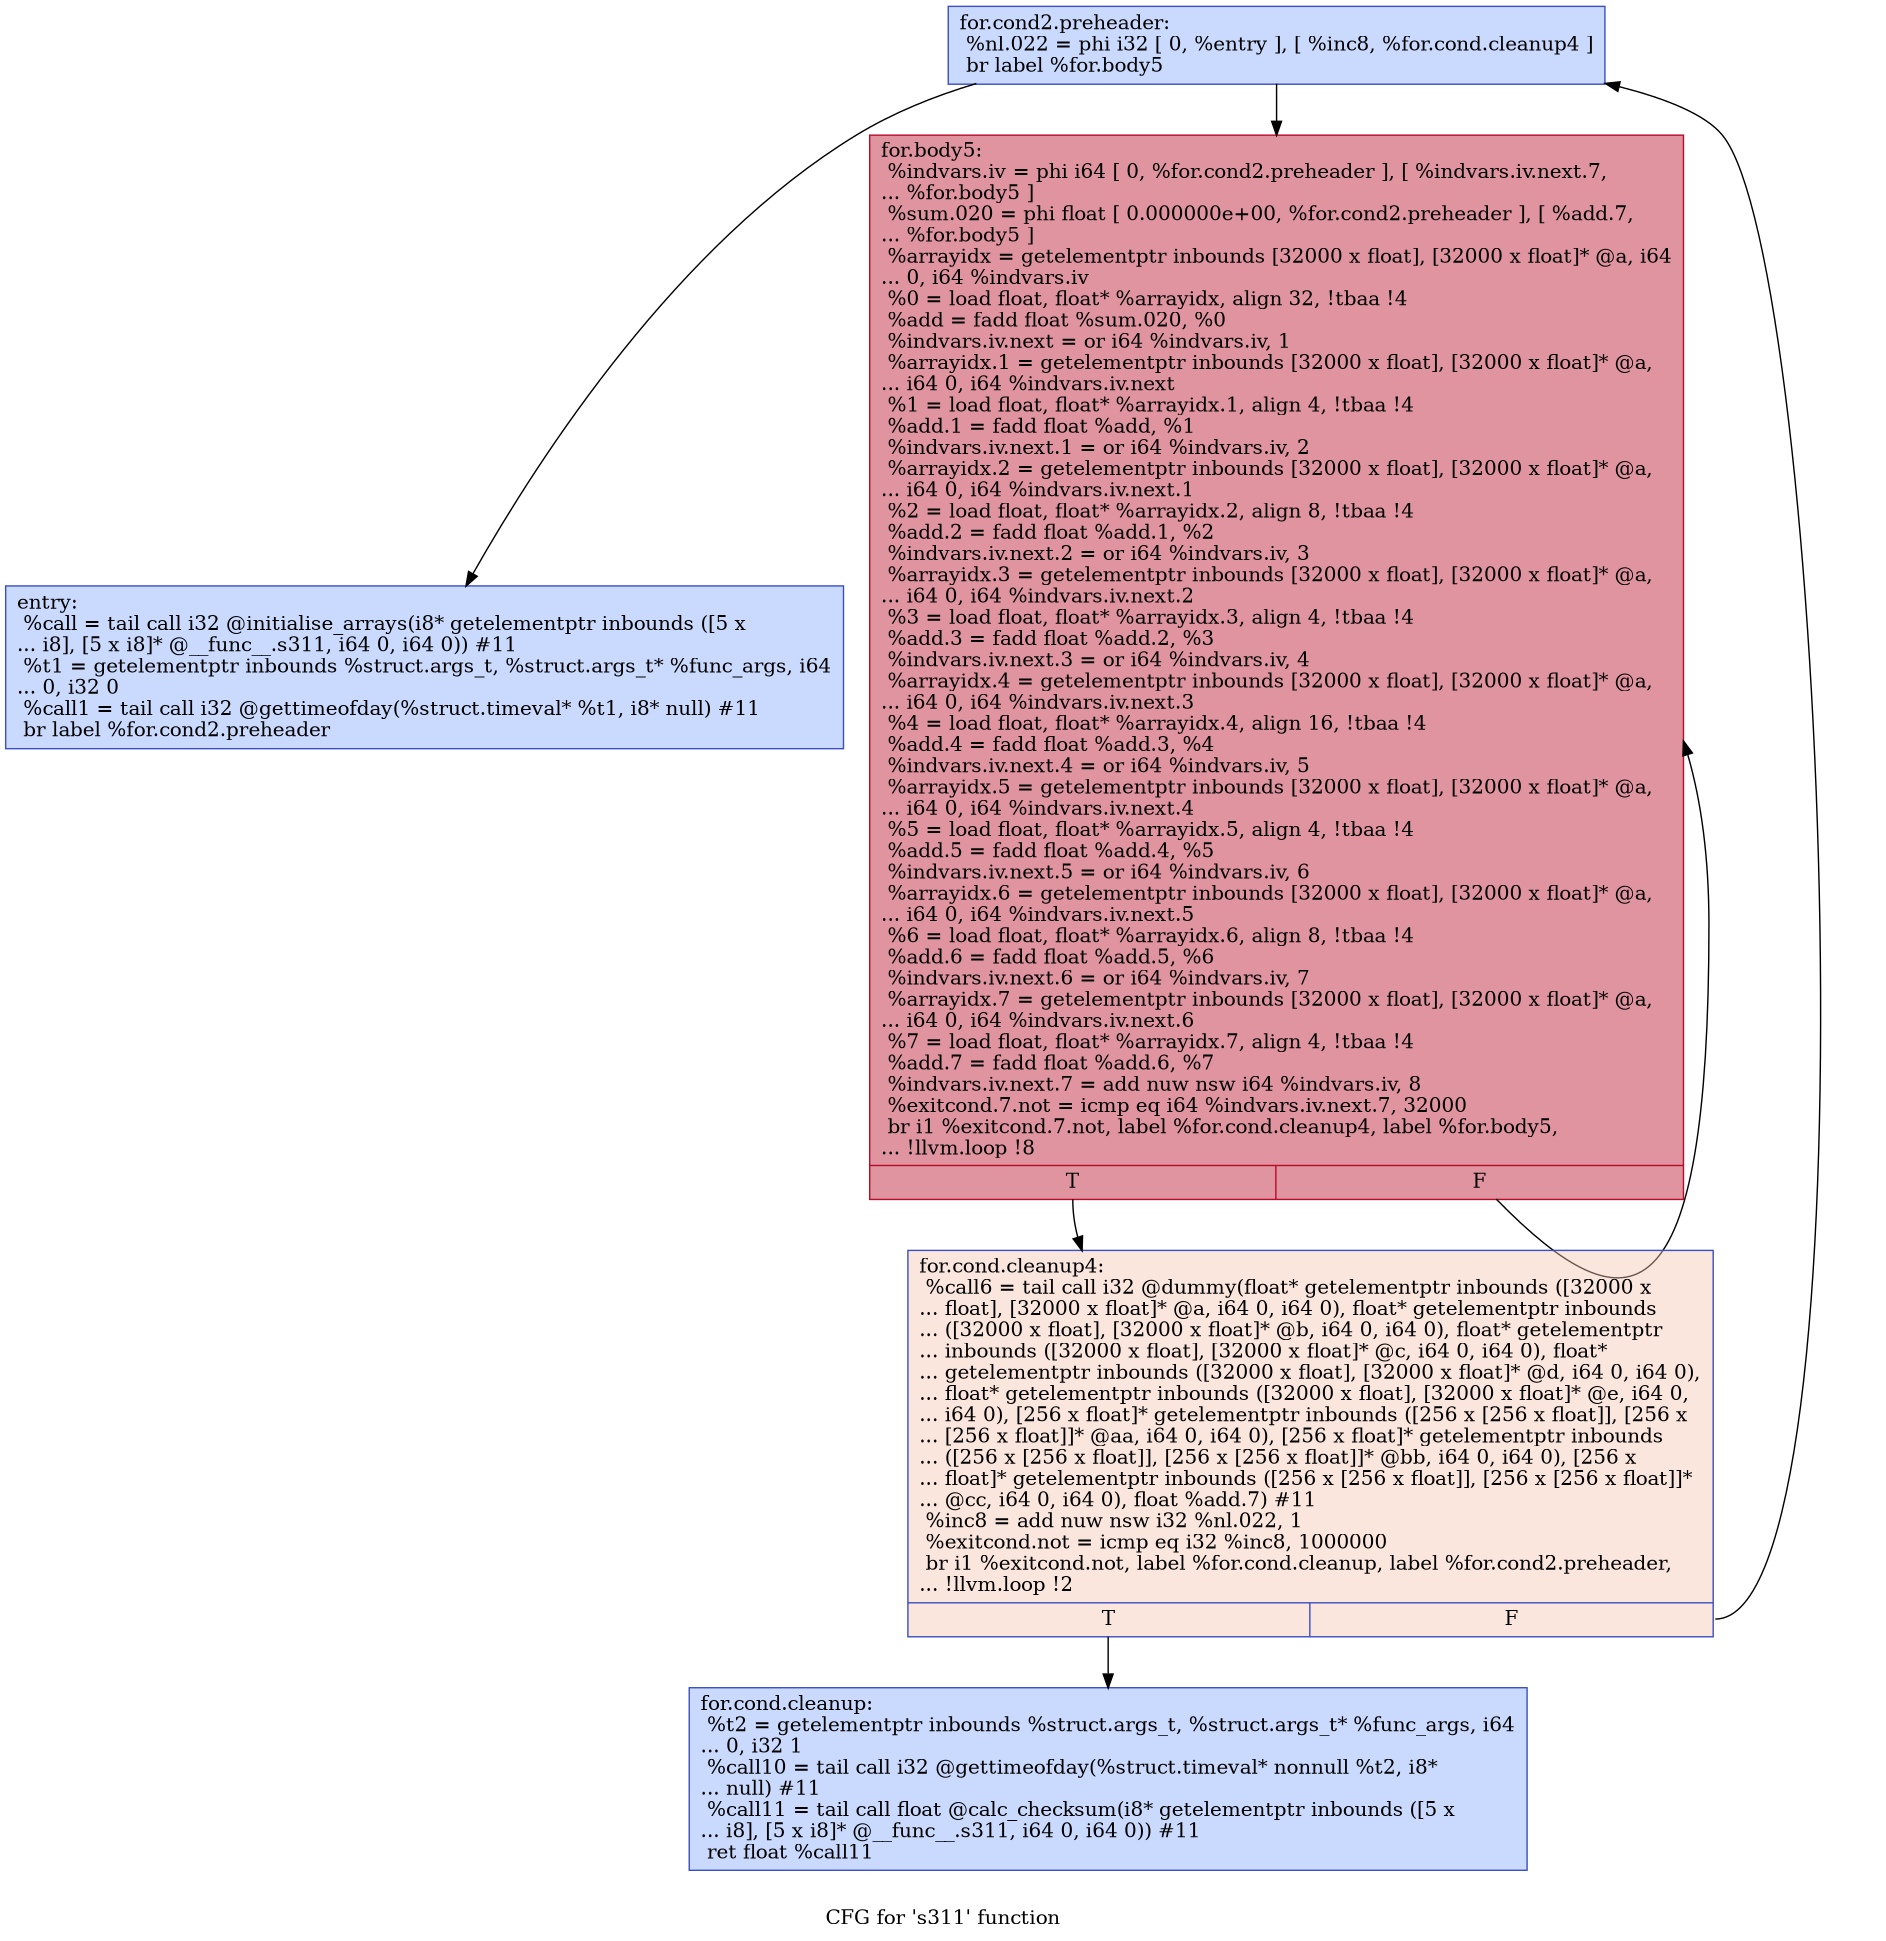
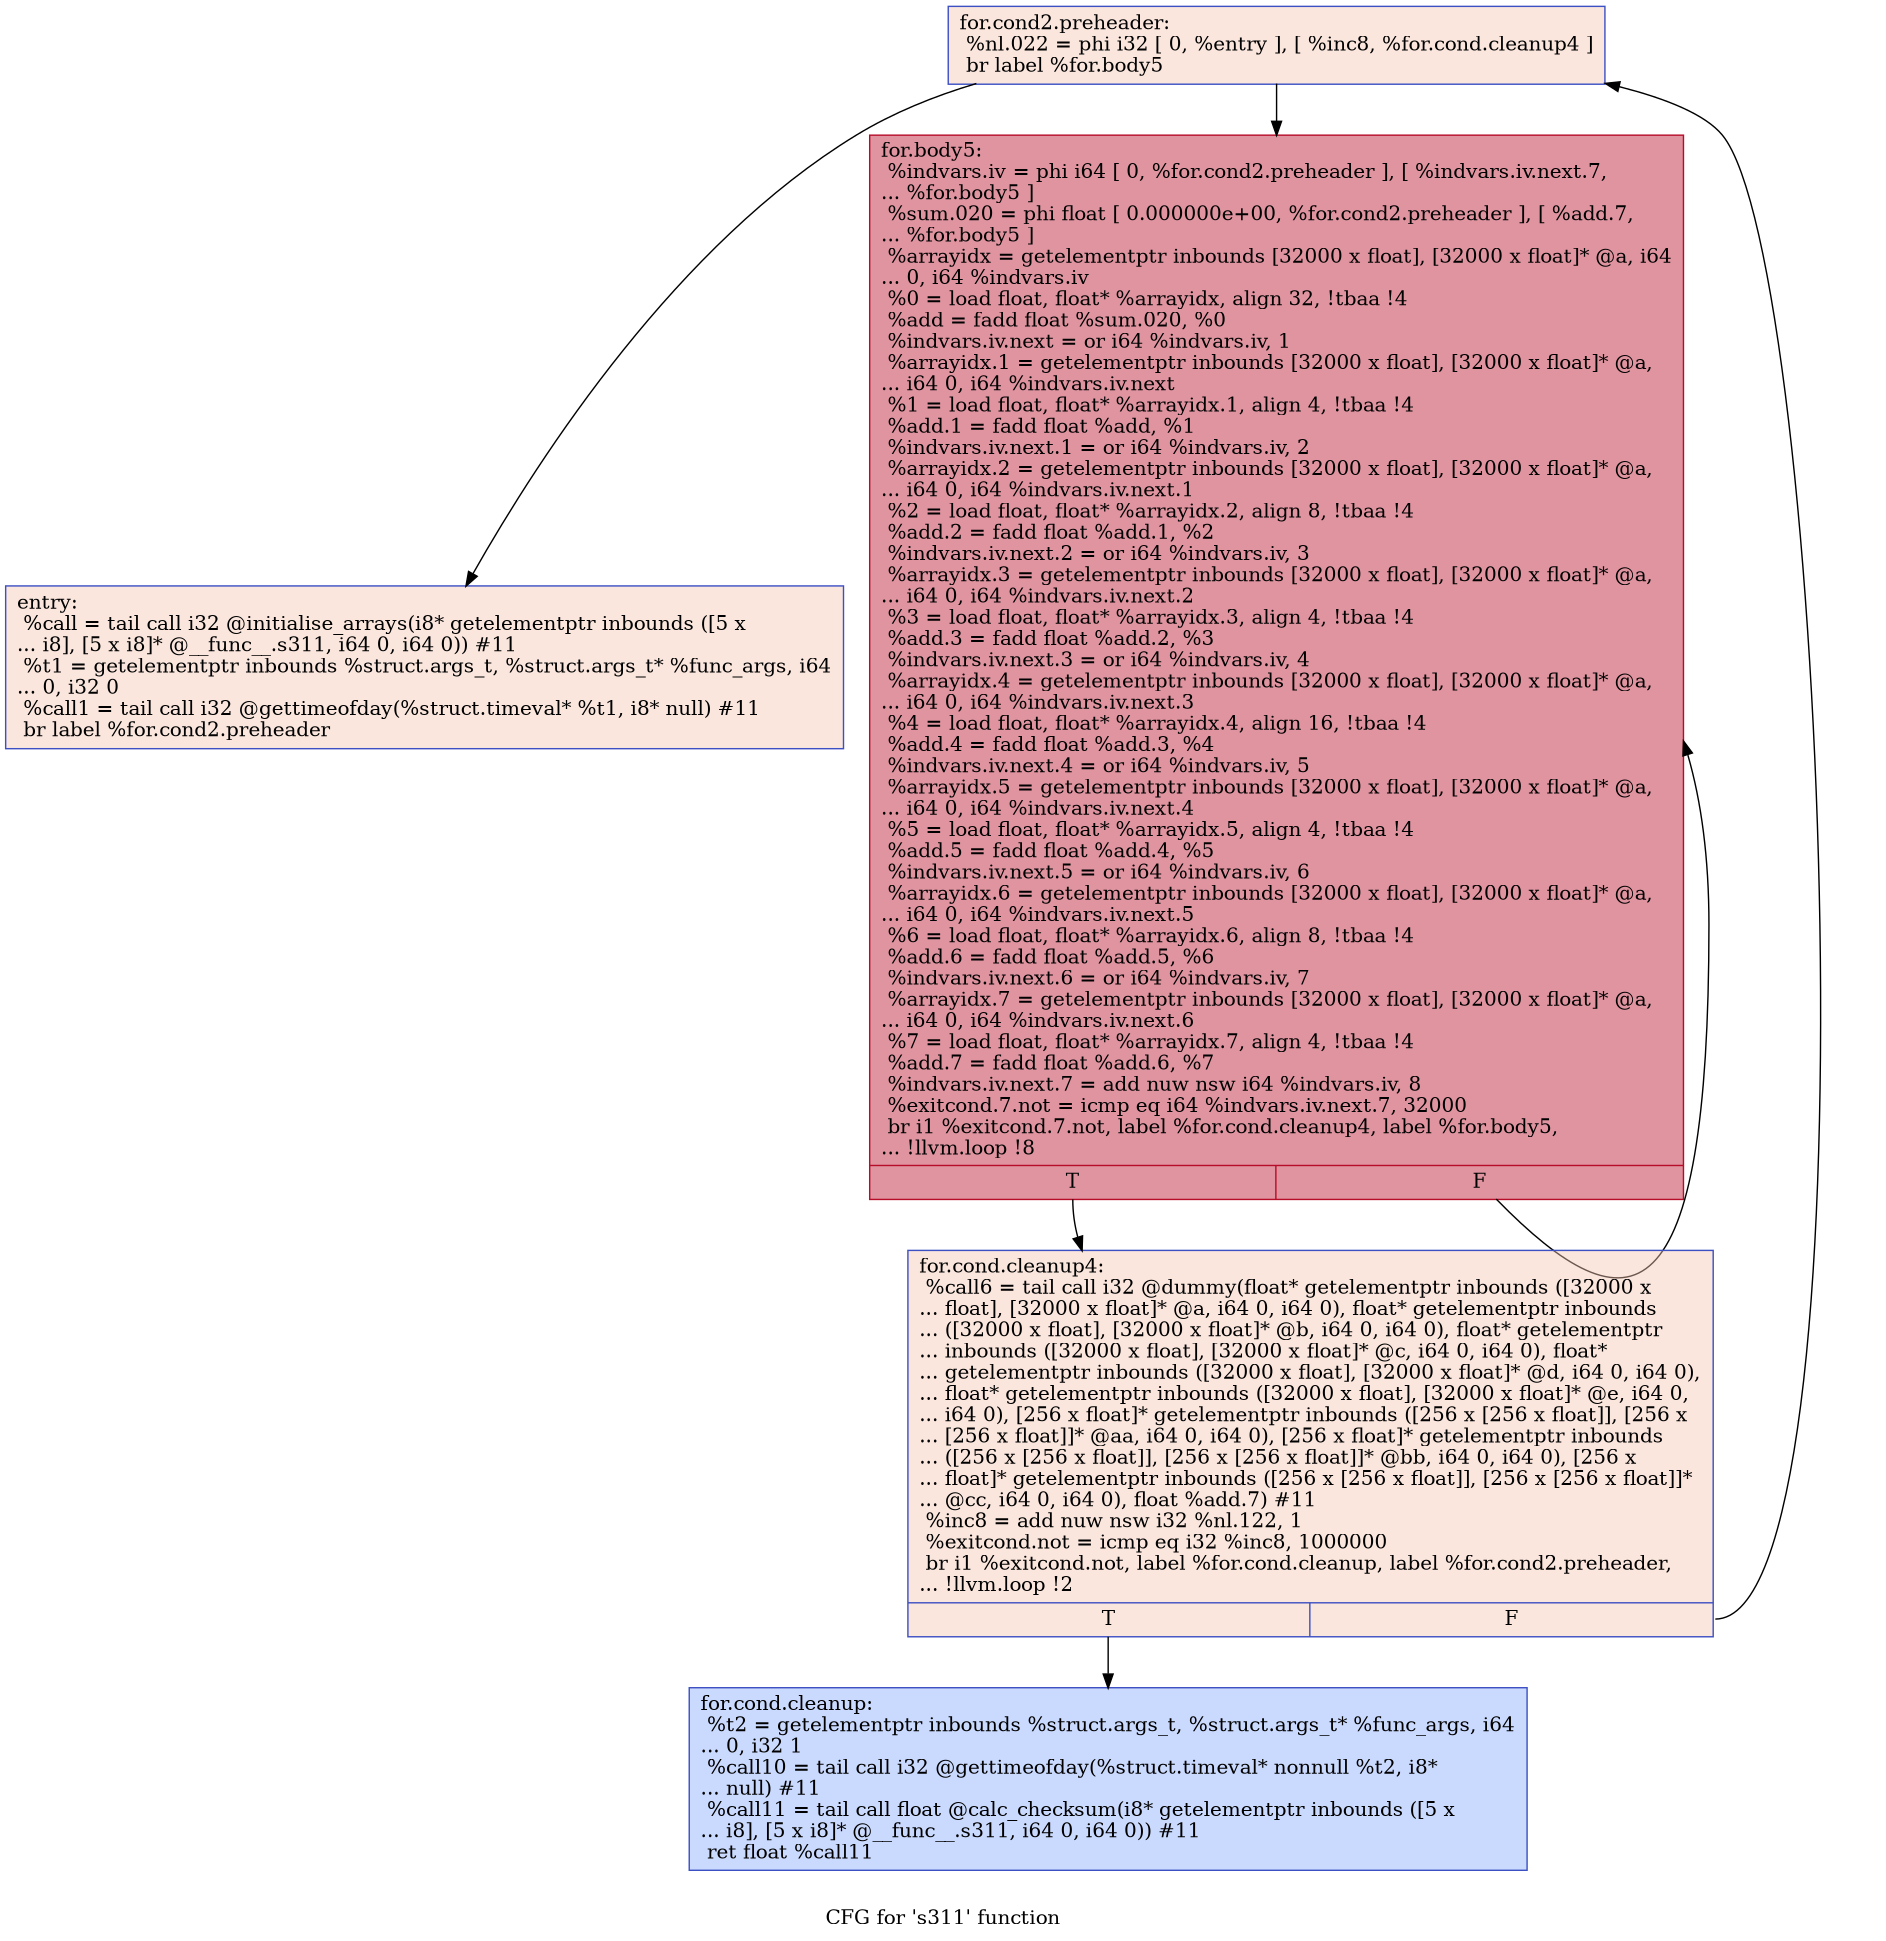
node "for.cond2.preheader:": fillcolor #88abfd70 -> #f3c7b170
node "entry:": fillcolor #88abfd70 -> #f3c7b170
node "for.cond.cleanup4:": text "%inc8 = add nuw nsw i32 %nl.022, 1" -> "%inc8 = add nuw nsw i32 %nl.122, 1"
